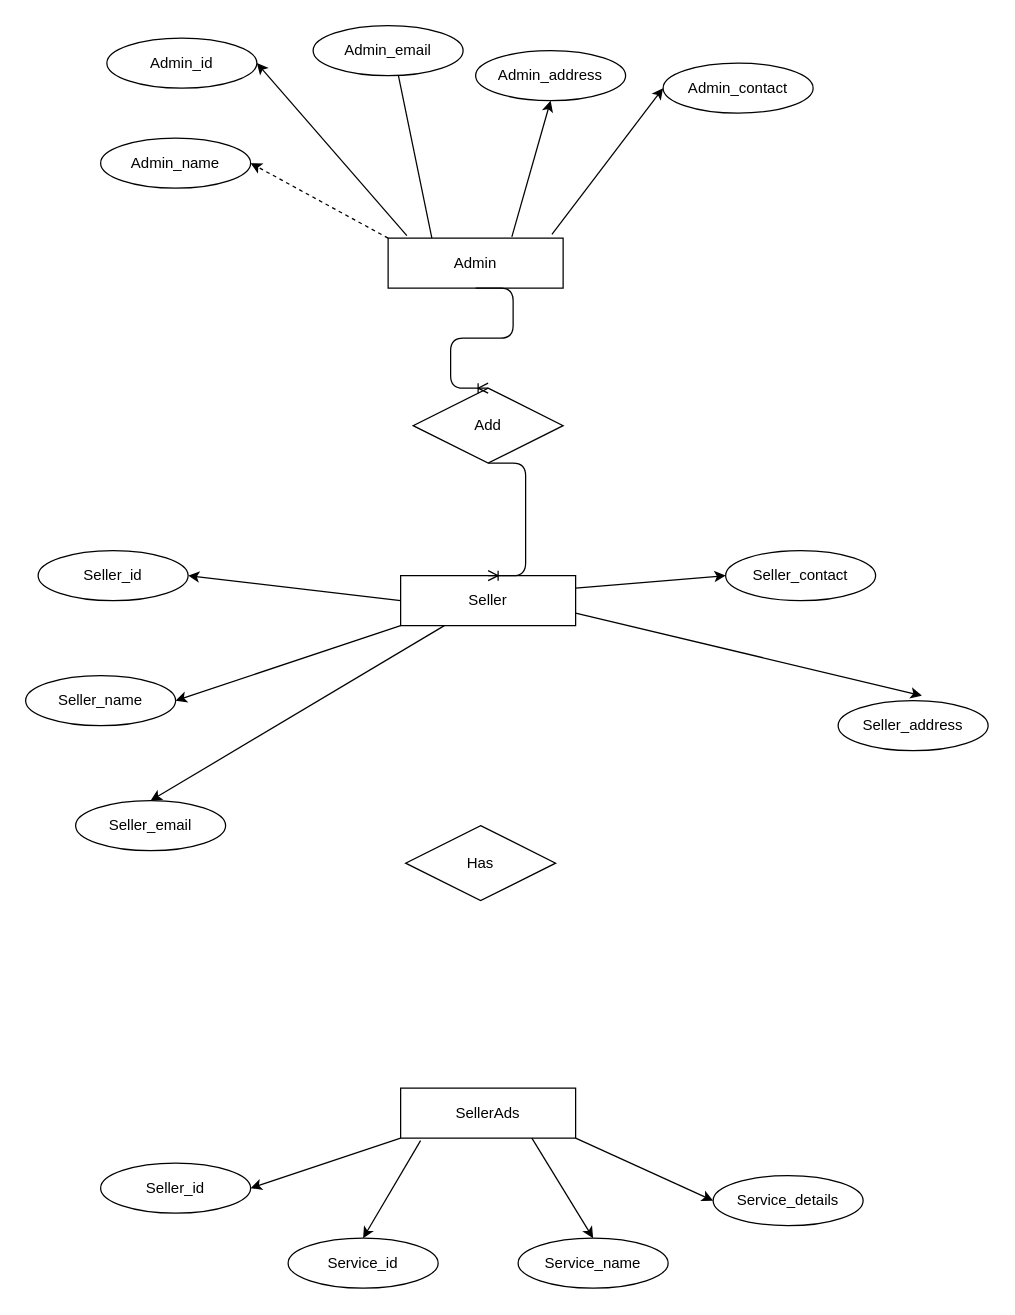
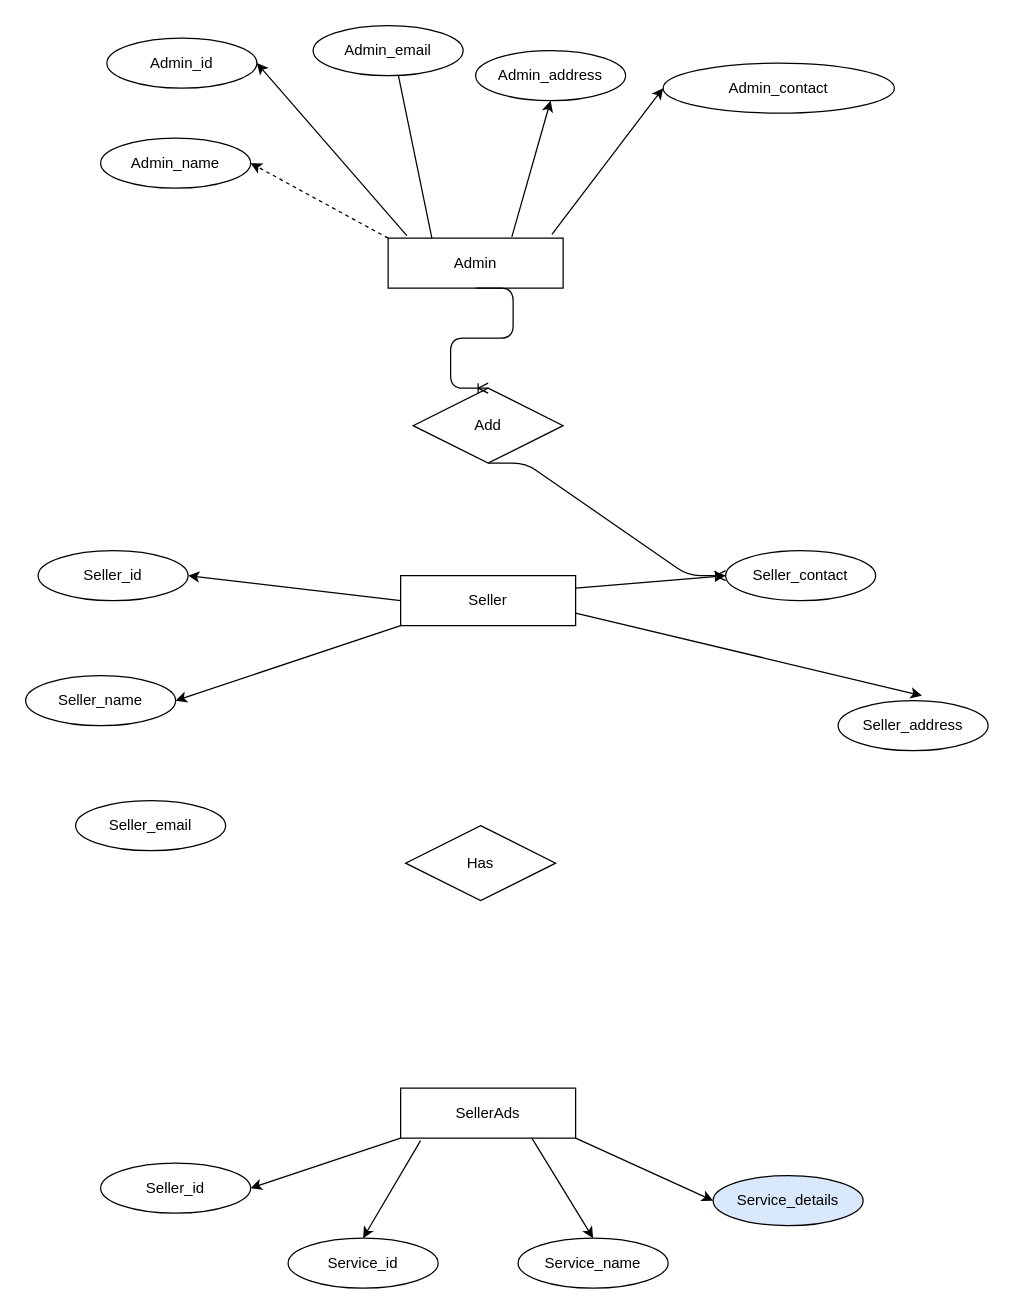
node "Admin_contact": size 150x50 -> 231x50
edge "Add" -> "Seller": now "Add" -> "Seller_contact"
edge "Seller" -> "Seller_email": removed
node "Service_details": fillcolor #ffffff -> #dae8fc
